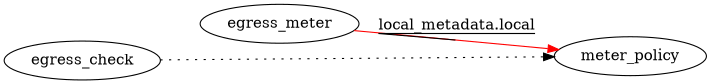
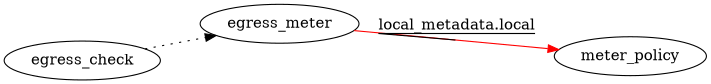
edge "egress_check" -> "meter_policy": now "egress_check" -> "egress_meter"
